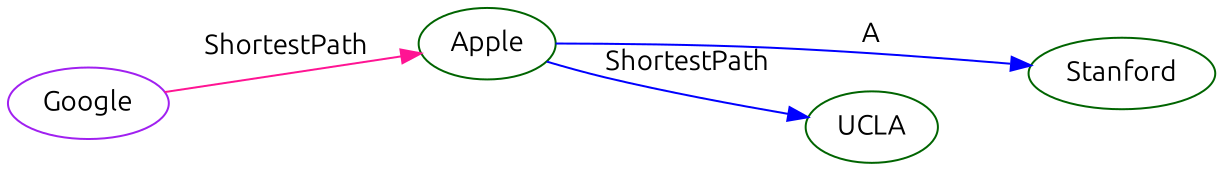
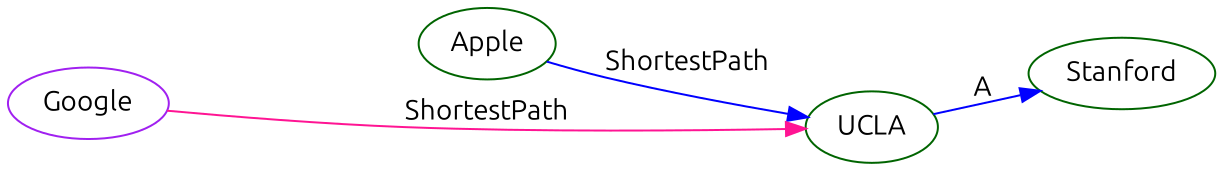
edge "Apple" -> "Stanford": now "UCLA" -> "Stanford"
edge "Google" -> "Apple": now "Google" -> "UCLA"
